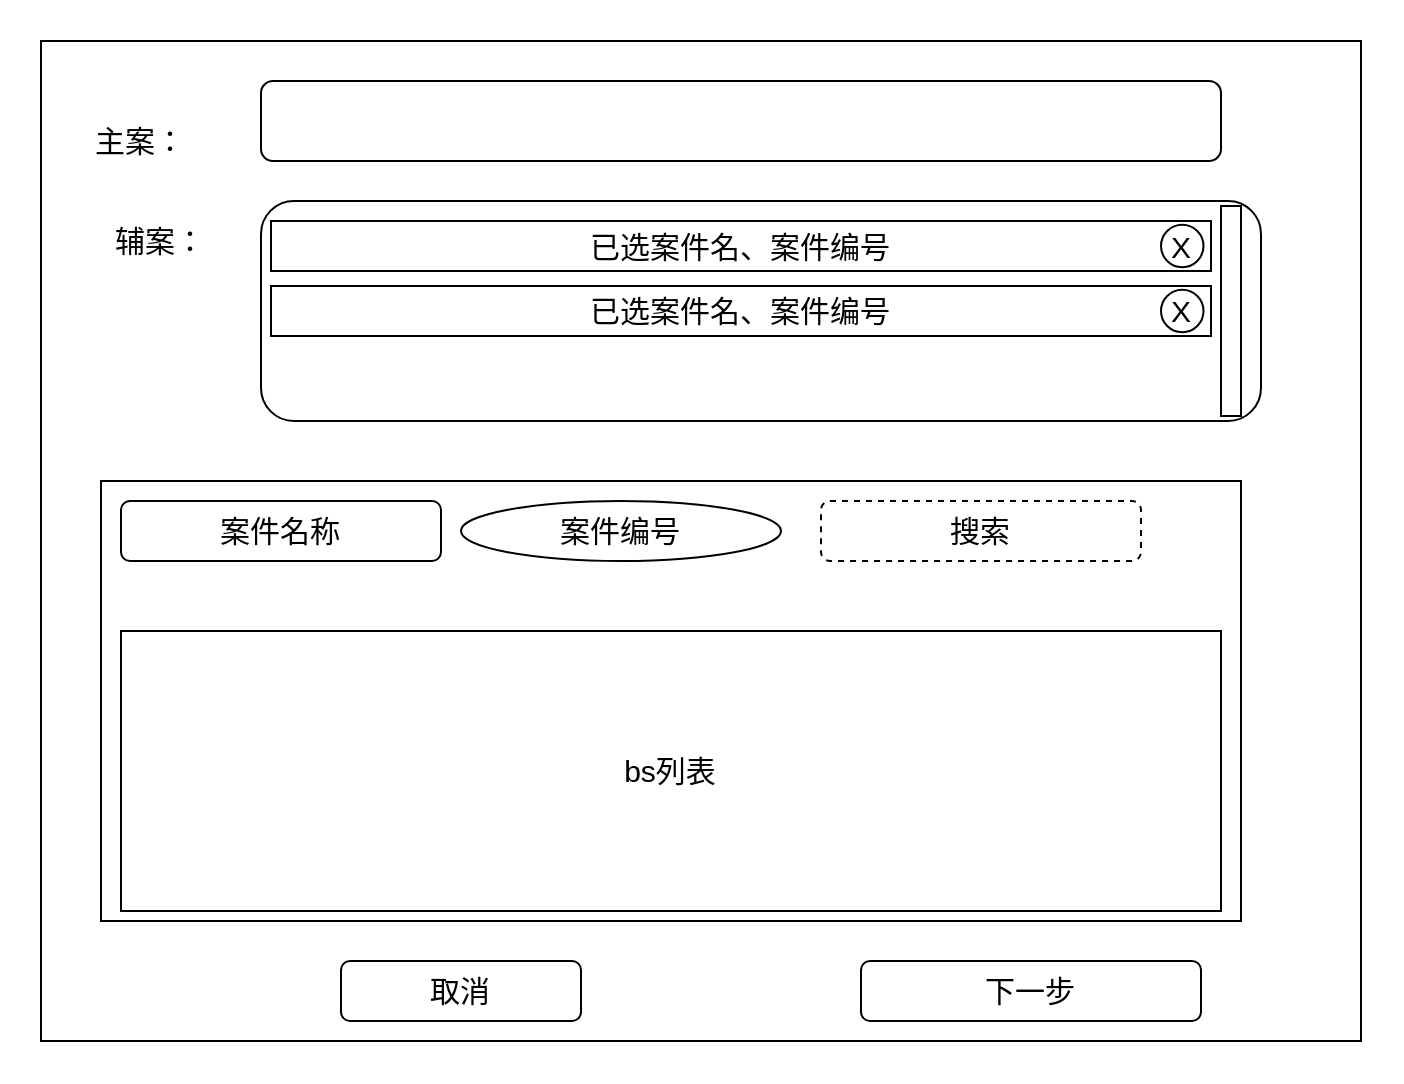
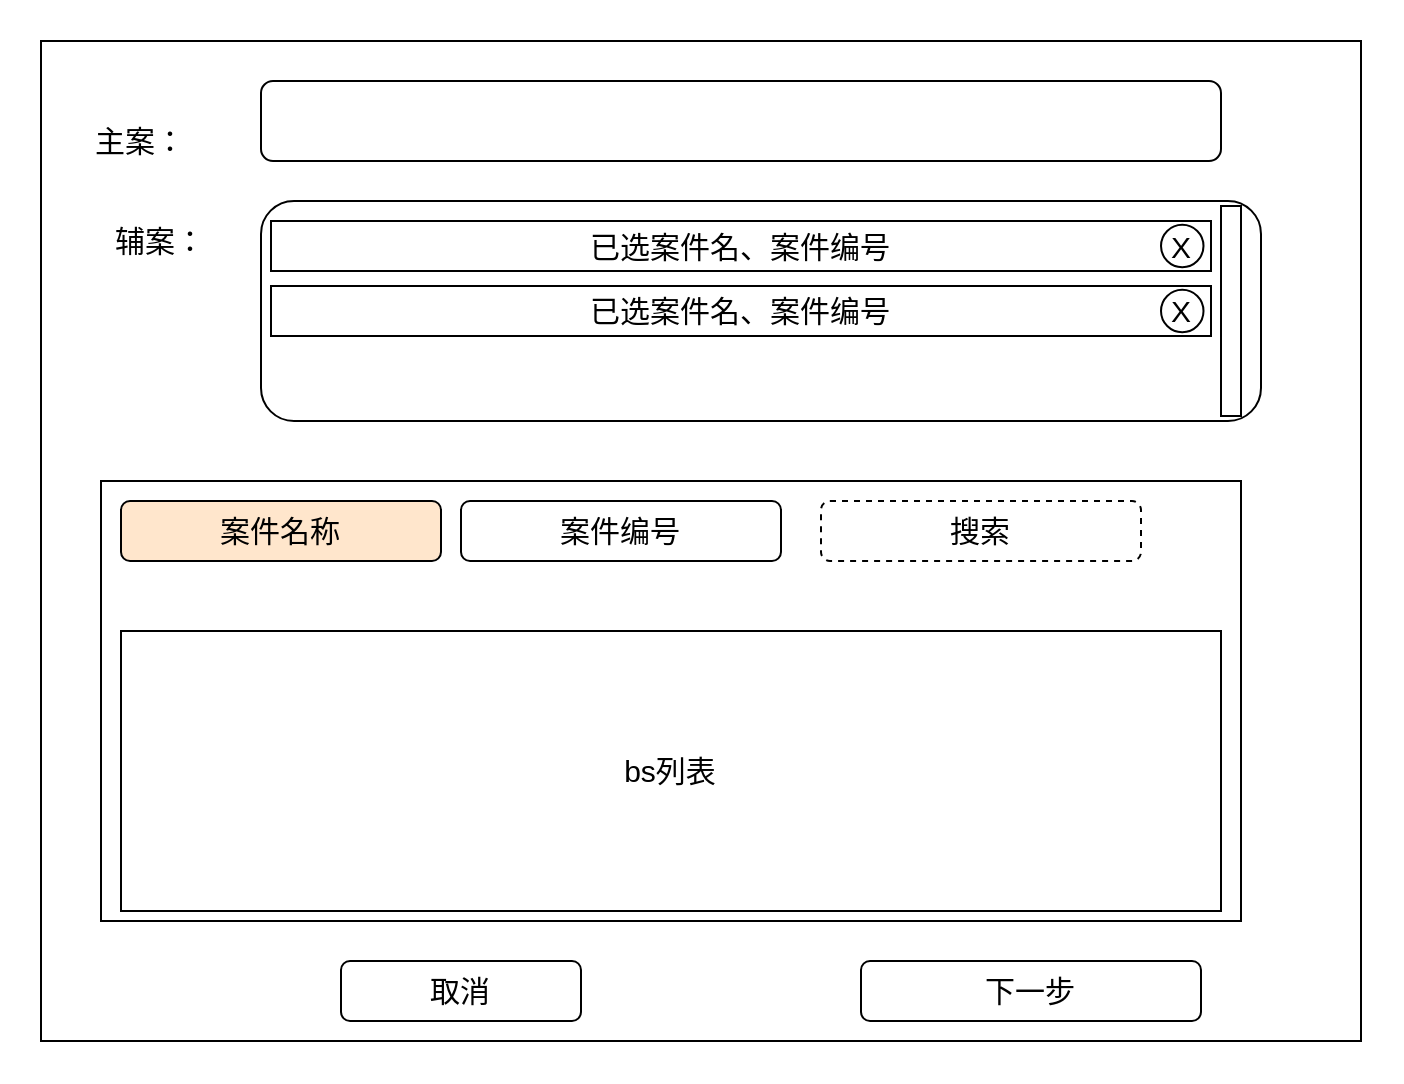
node "案件名称": fillcolor #ffffff -> #ffe6cc
node "案件编号": shape ellipse -> rounded rectangle
